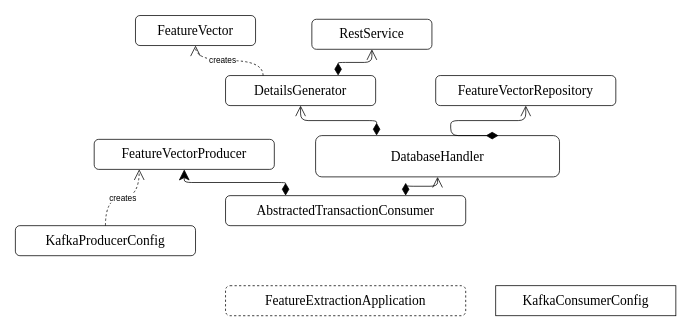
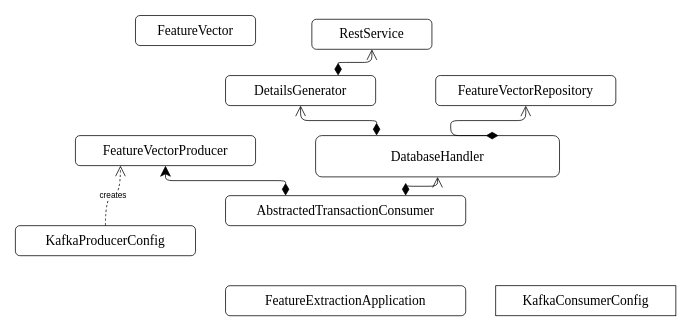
edge "DetailsGenerator" -> "FeatureVector": removed, label "creates"
node "FeatureVectorProducer": moved (184, 154) -> (165, 150)
node "FeatureExtractionApplication": style dashed -> solid
